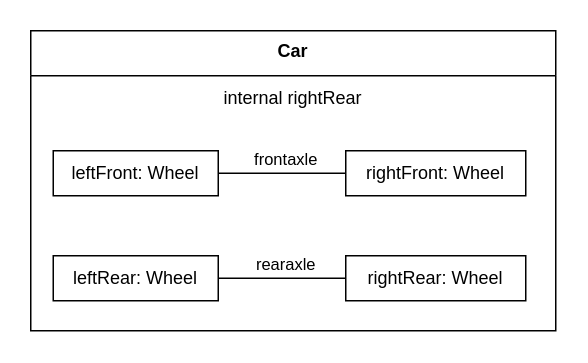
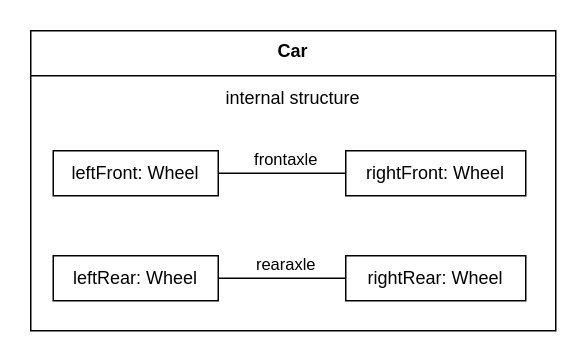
node "internal rightRear": label "internal rightRear" -> "internal structure"
